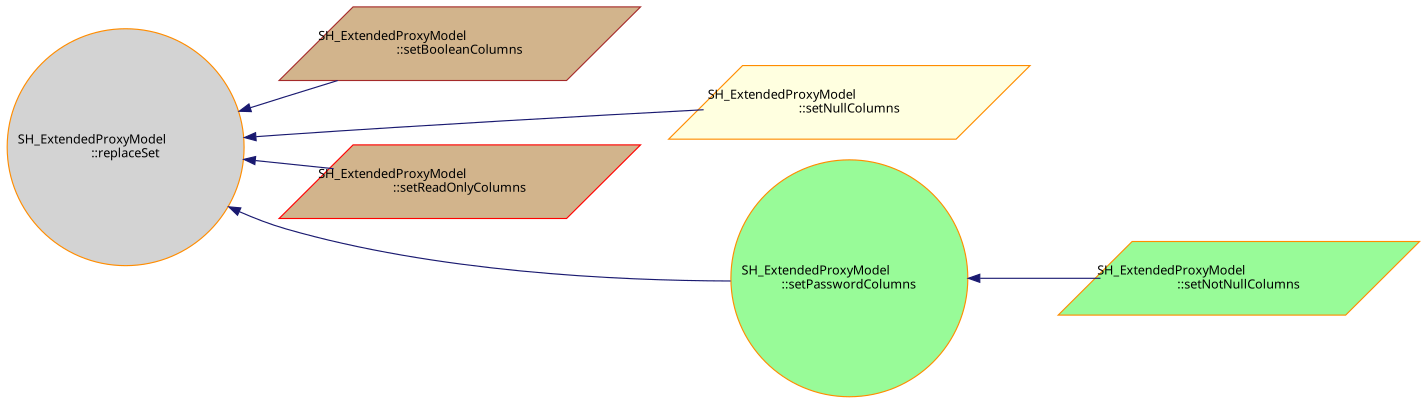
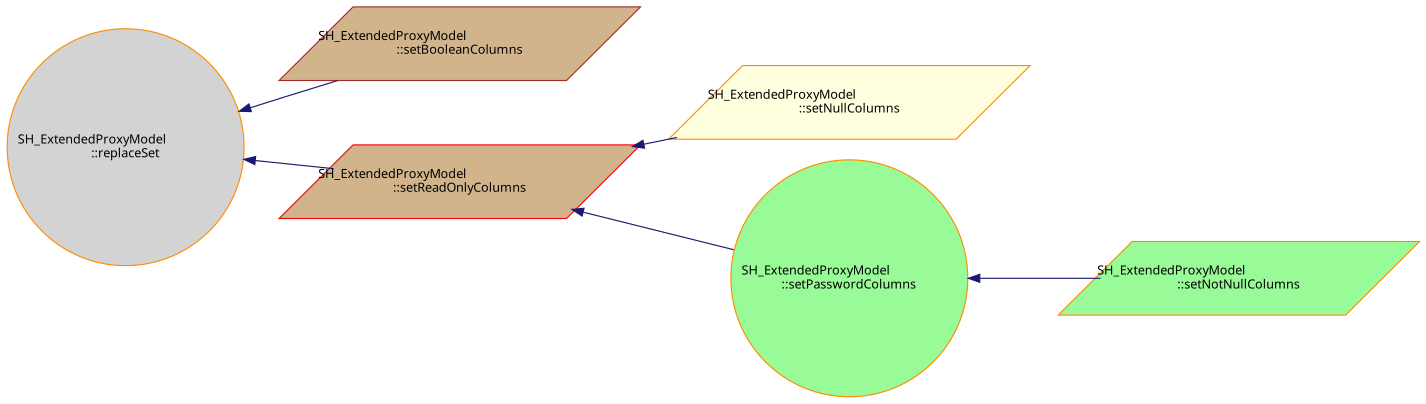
edge "SH_ExtendedProxyModel ::setNullColumns" -> "SH_ExtendedProxyModel ::replaceSet": now "SH_ExtendedProxyModel ::setNullColumns" -> "SH_ExtendedProxyModel ::setReadOnlyColumns"
edge "SH_ExtendedProxyModel ::setPasswordColumns" -> "SH_ExtendedProxyModel ::replaceSet": now "SH_ExtendedProxyModel ::setPasswordColumns" -> "SH_ExtendedProxyModel ::setReadOnlyColumns"
